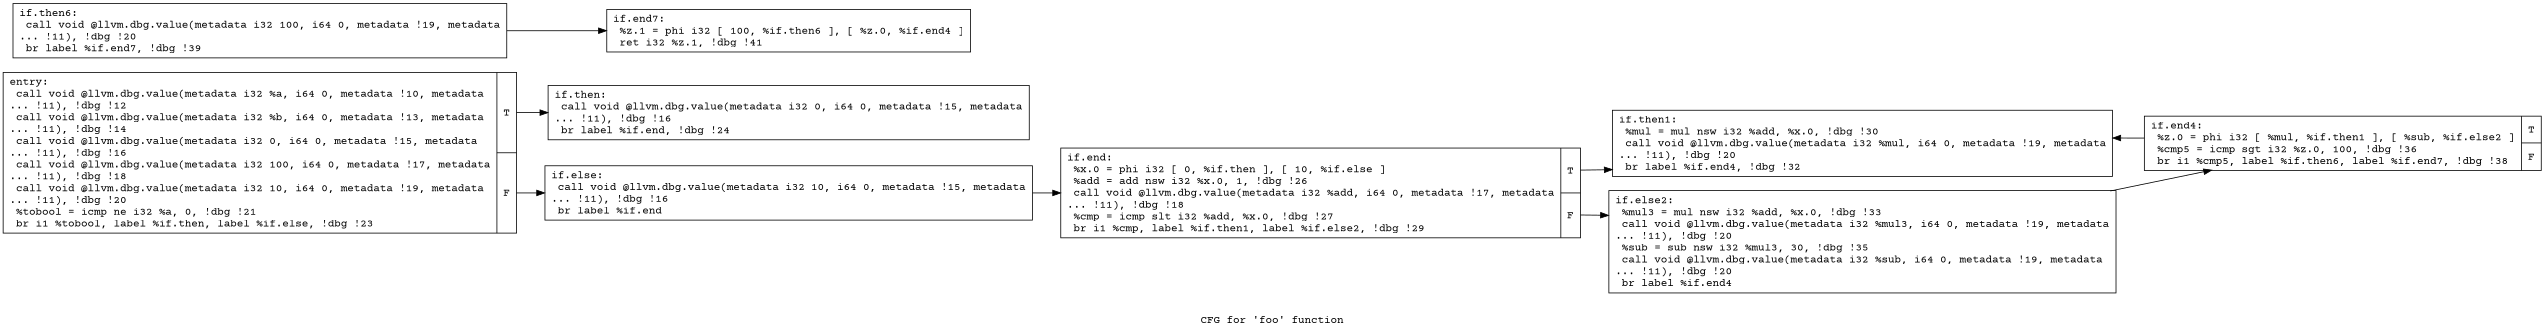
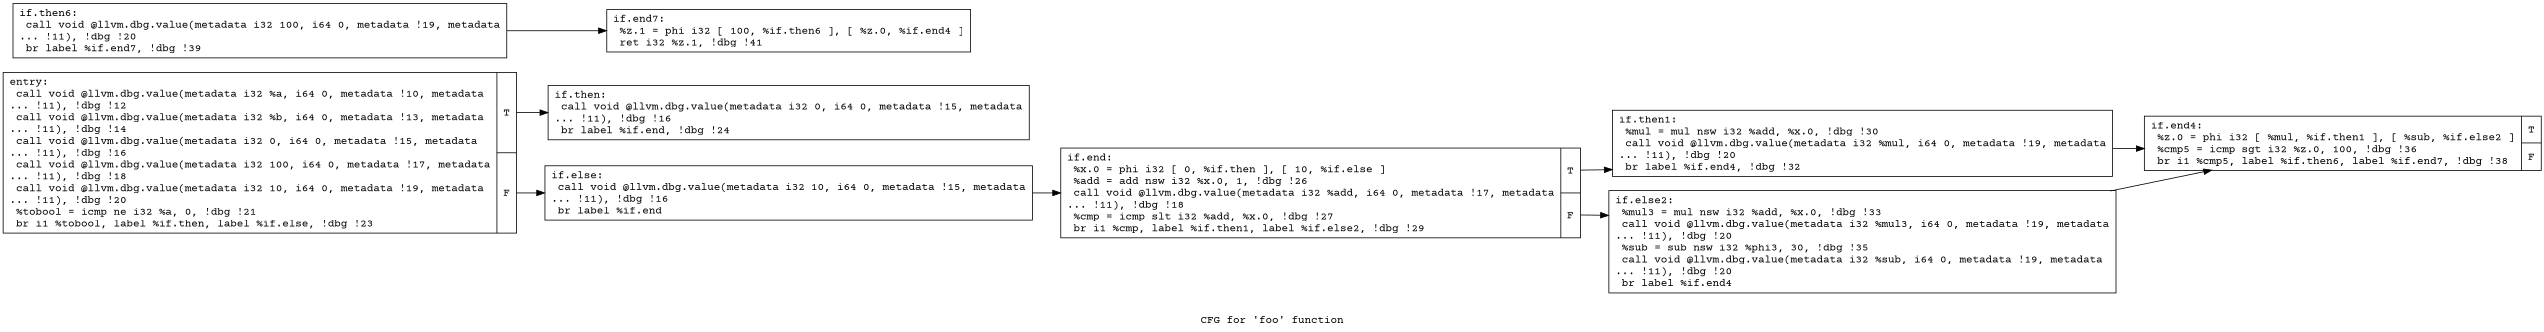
edge "if.end4:" -> "if.then1:": reversed
node "if.else2:": text "%sub = sub nsw i32 %mul3, 30, !dbg !35" -> "%sub = sub nsw i32 %phi3, 30, !dbg !35"
